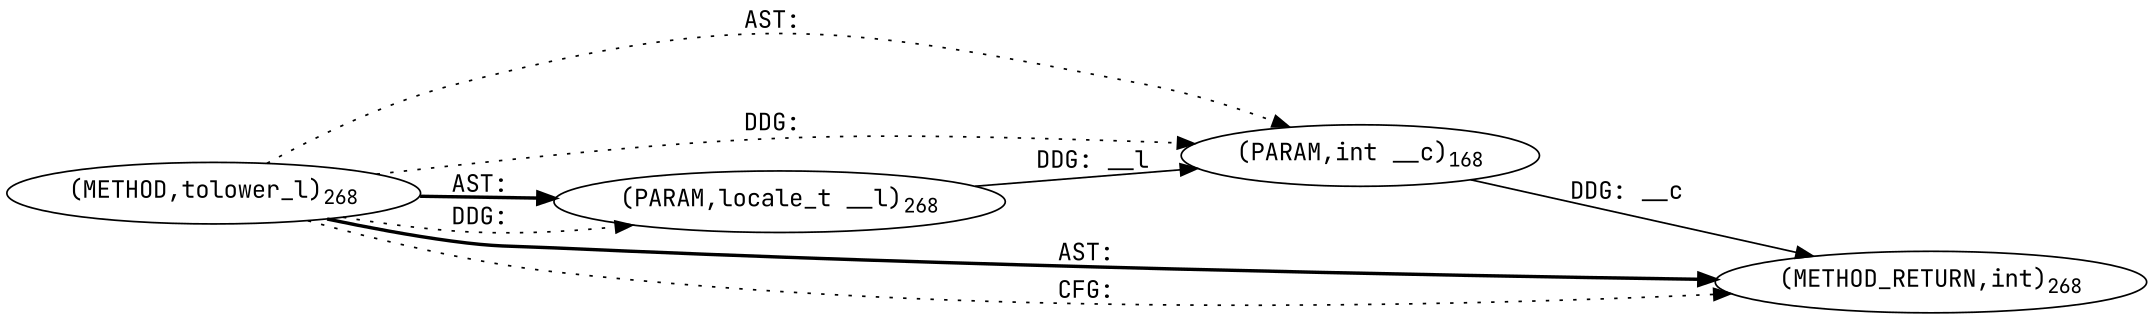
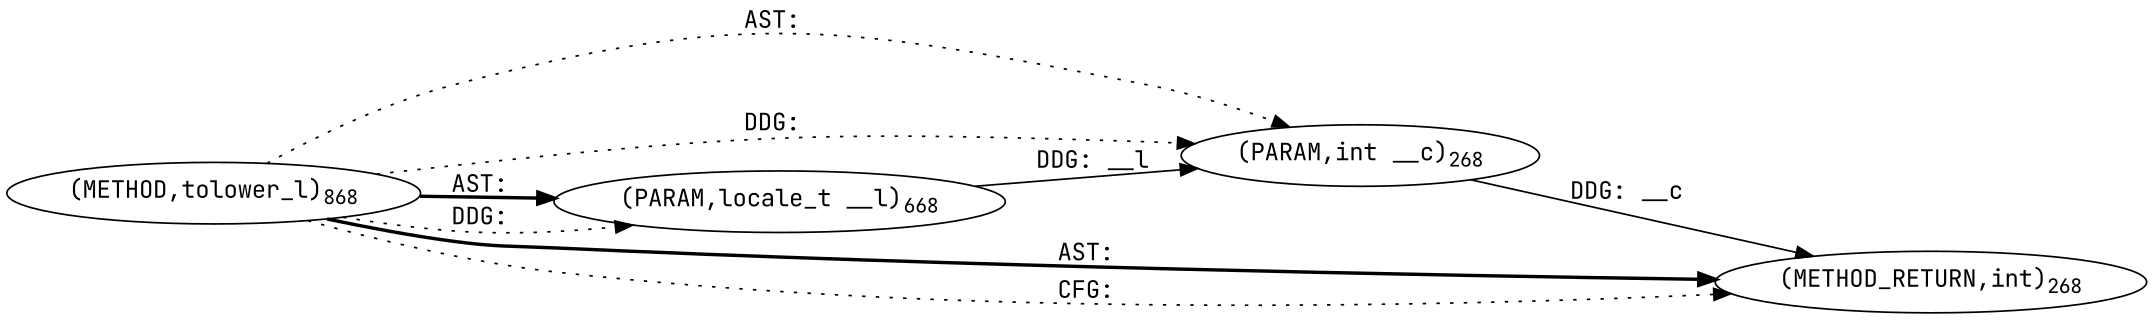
node "(PARAM,int __c)": text "168" -> "268"
node "(METHOD,tolower_l)": text "268" -> "868"
node "(PARAM,locale_t __l)": text "268" -> "668"
